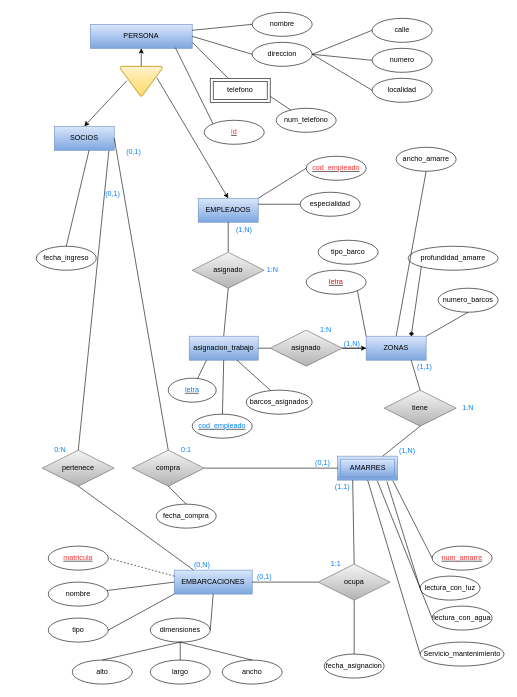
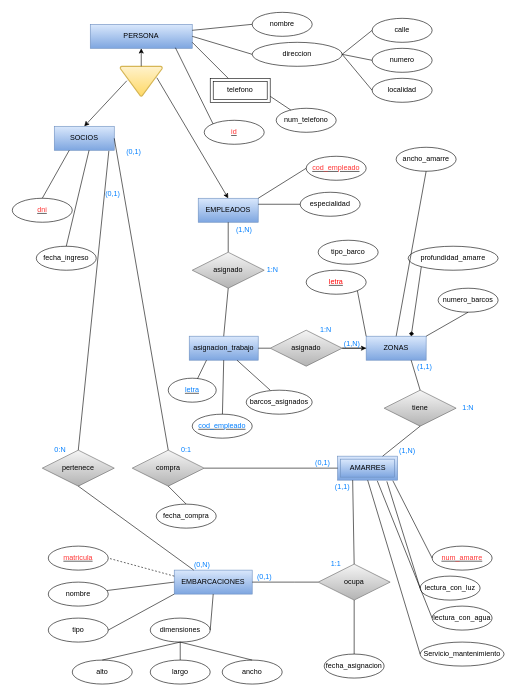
node "direccion": size 60x24 -> 90x24
edge "SOCIOS" -- "dni": added
node "dni": added
